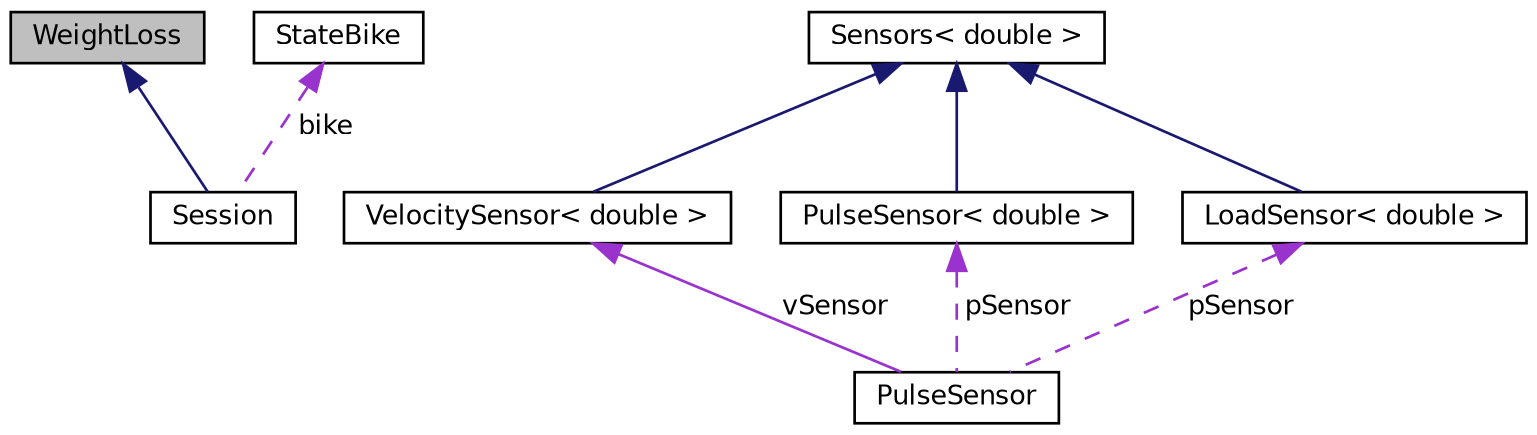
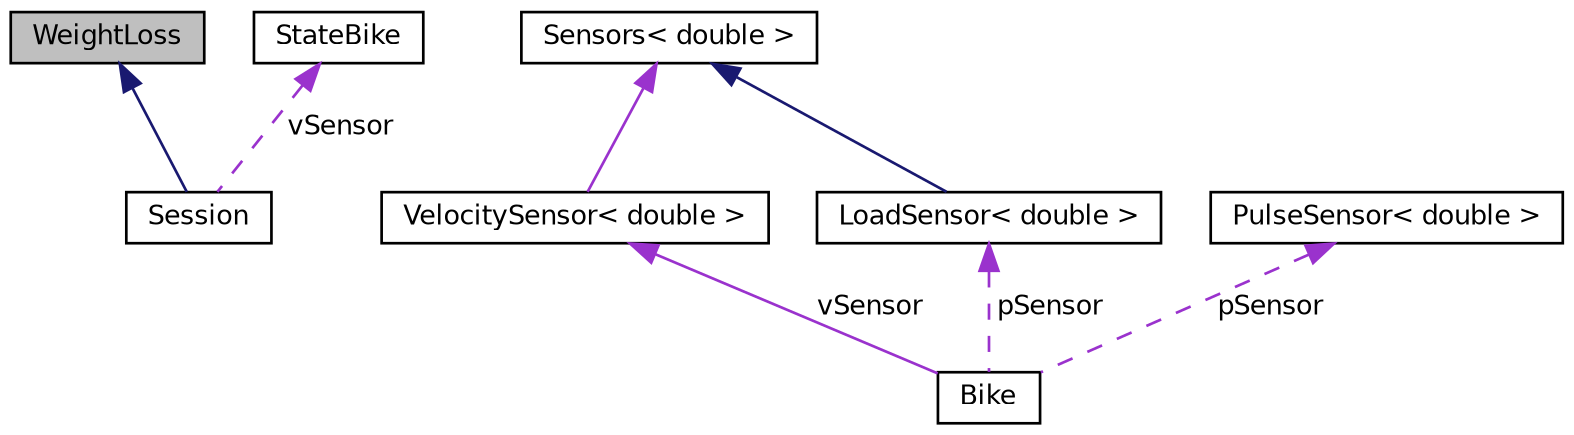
edge "Session" -> "StateBike": label " bike" -> " vSensor"
edge "VelocitySensor< double >" -> "Sensors< double >": color midnightblue -> darkorchid3
edge "PulseSensor< double >" -> "Sensors< double >": removed
node "PulseSensor": label "PulseSensor" -> "Bike"
